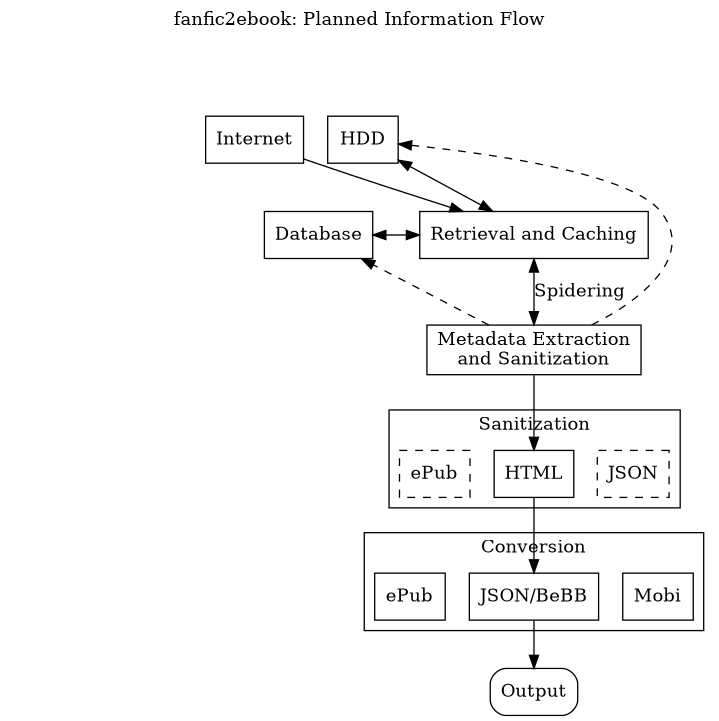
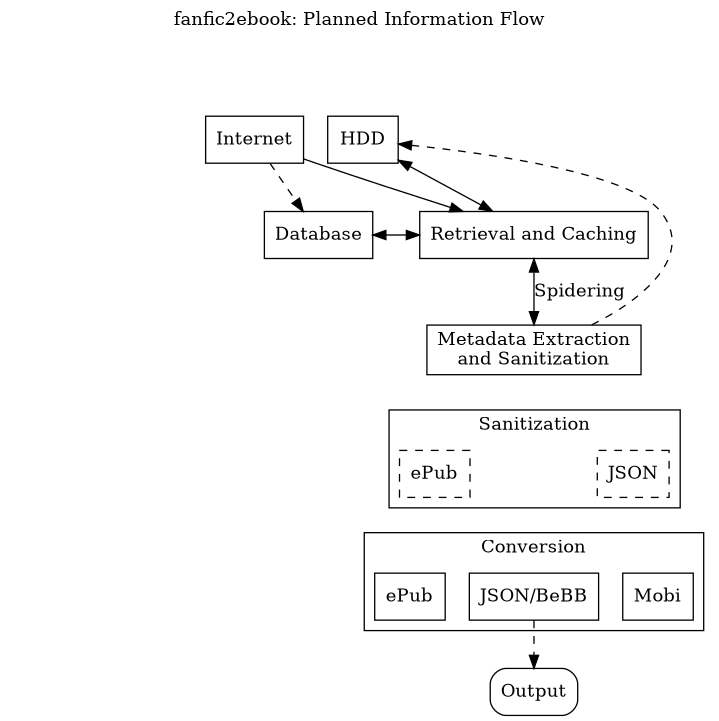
edge "Metadata Extraction and Sanitization" -> "Database": now "Internet" -> "Database"
node "HTML": removed
edge "JSON/BeBB" -> "Output": style solid -> dashed
